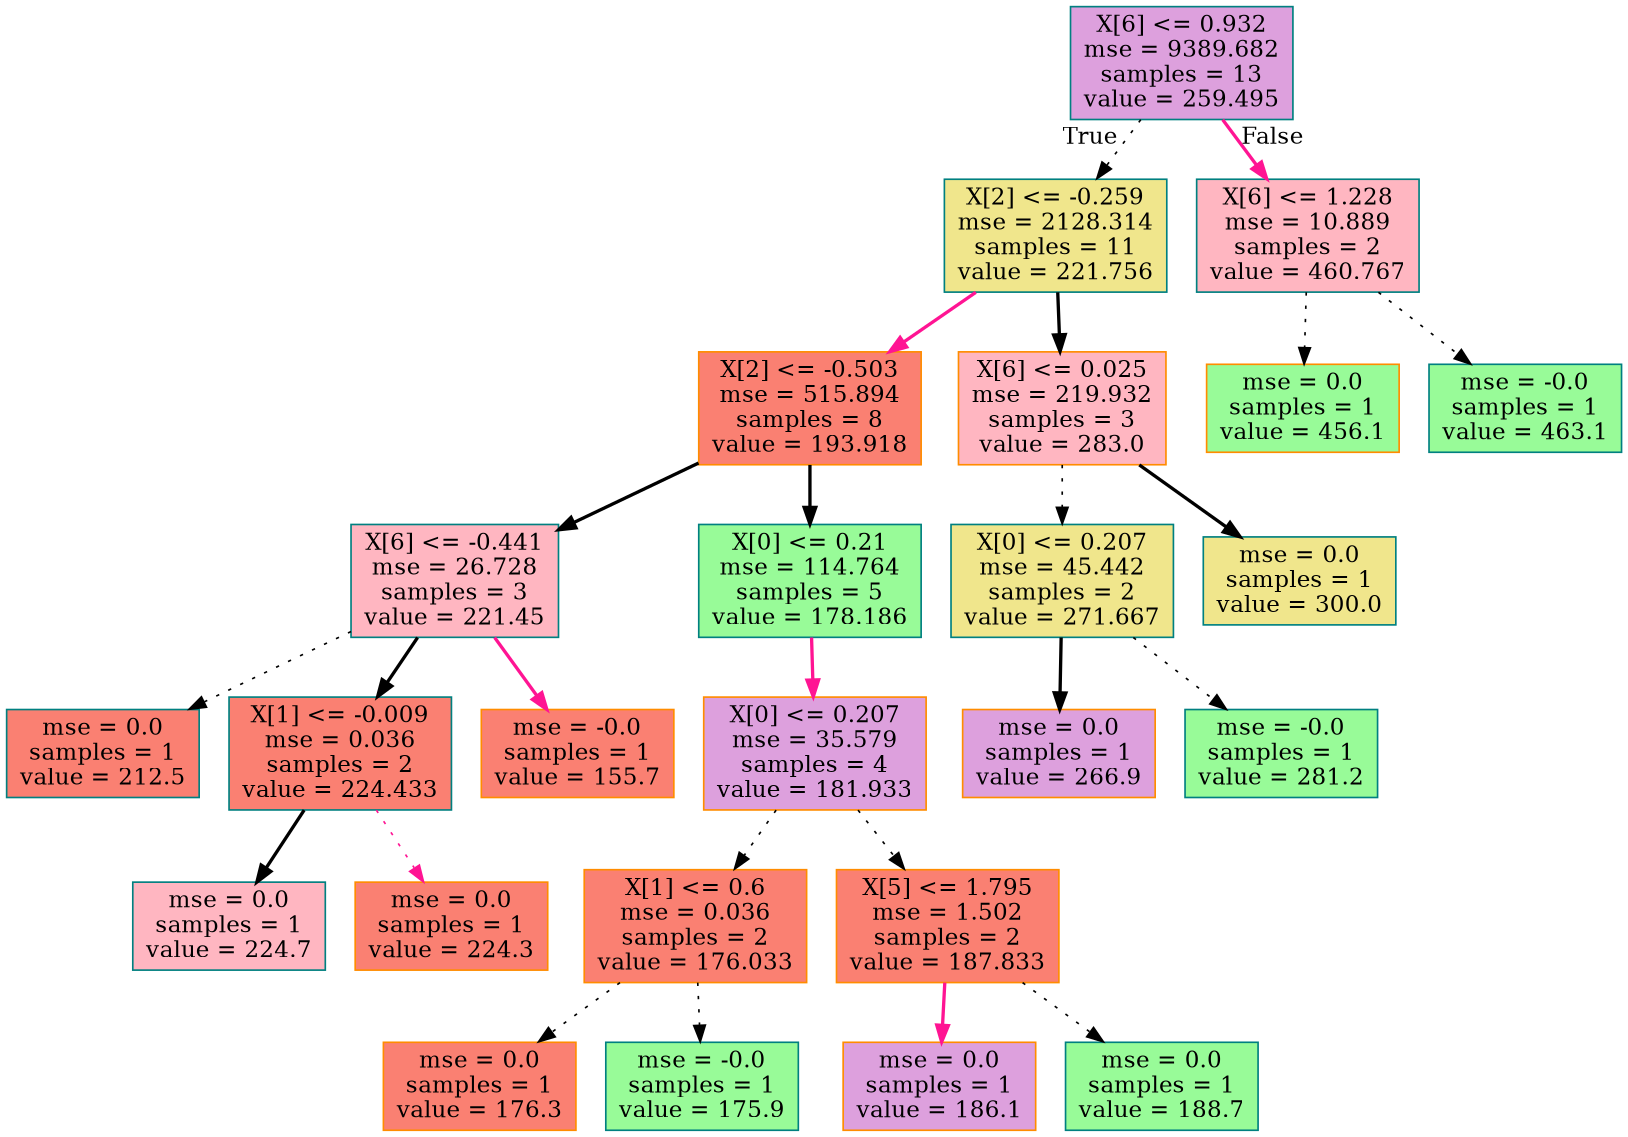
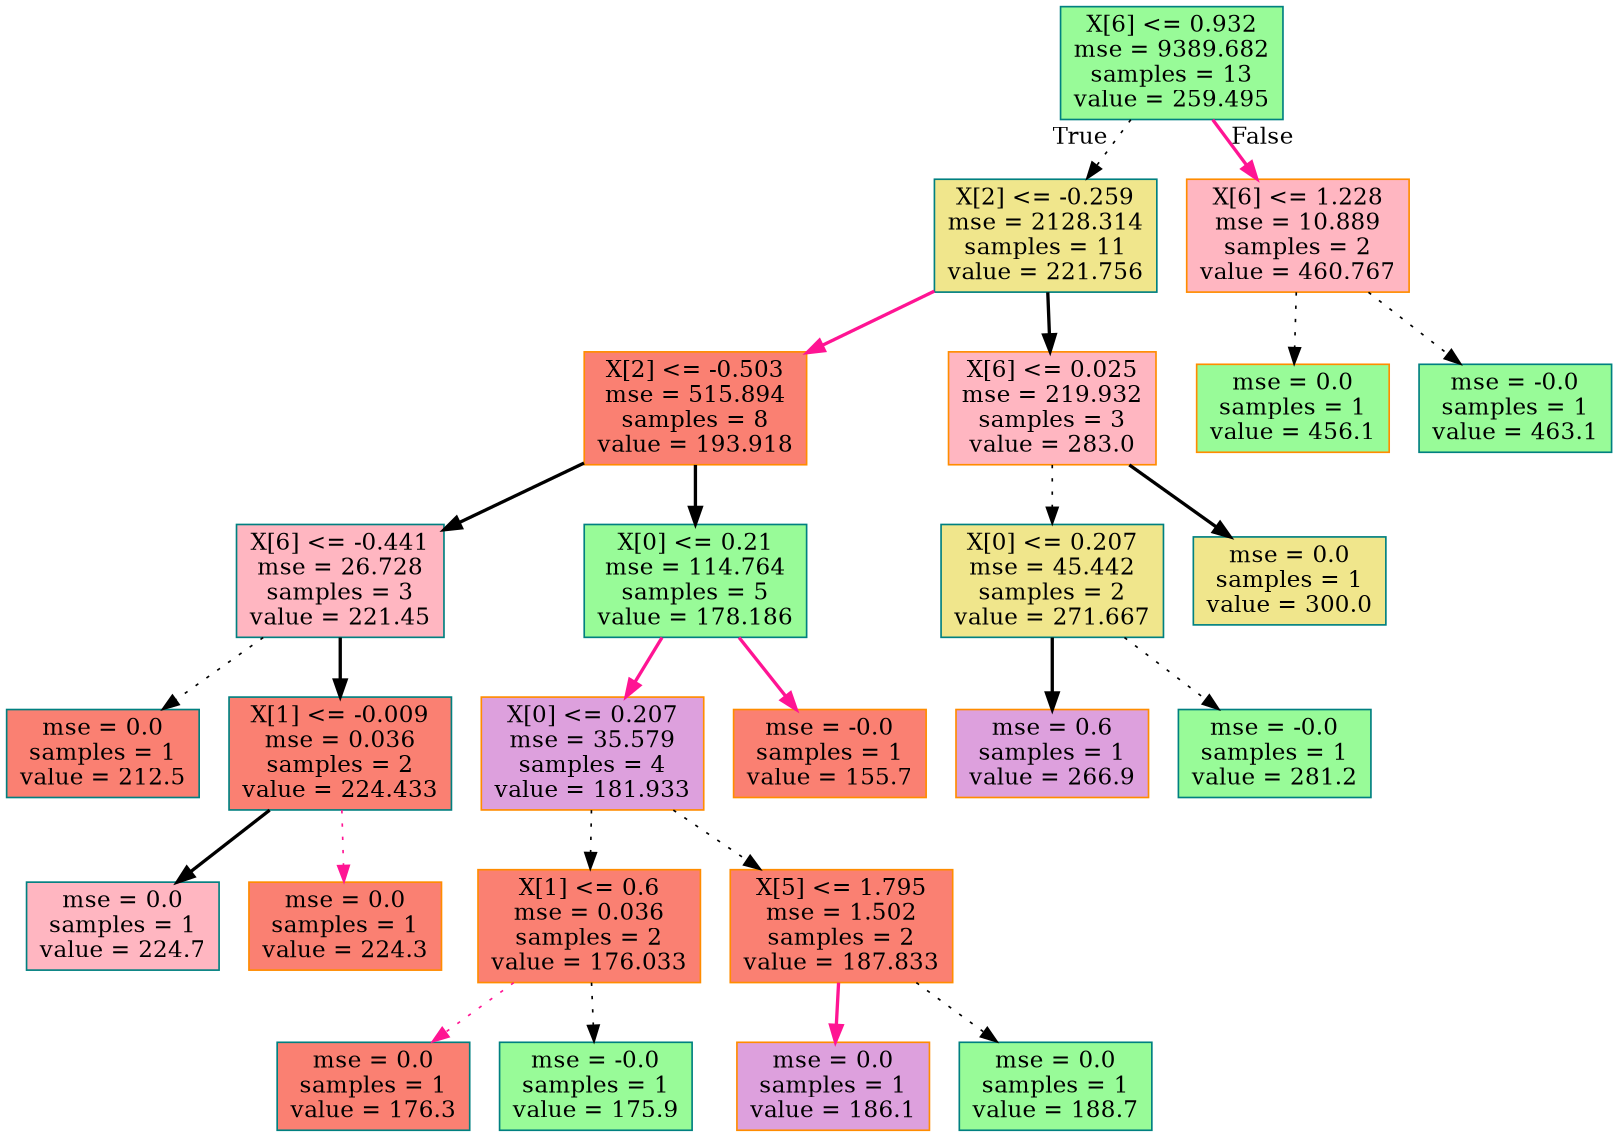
node "X[6] <= 0.932 mse = 9389.682 samples = 13 value = 259.495": fillcolor plum -> palegreen
node "X[6] <= 1.228 mse = 10.889 samples = 2 value = 460.767": color teal -> darkorange
edge "X[6] <= -0.441 mse = 26.728 samples = 3 value = 221.45" -> "mse = -0.0 samples = 1 value = 155.7": now "X[0] <= 0.21 mse = 114.764 samples = 5 value = 178.186" -> "mse = -0.0 samples = 1 value = 155.7"
node "mse = 0.0 samples = 1 value = 266.9": label "mse = 0.0 samples = 1 value = 266.9" -> "mse = 0.6 samples = 1 value = 266.9"
edge "X[1] <= 0.6 mse = 0.036 samples = 2 value = 176.033" -> "mse = 0.0 samples = 1 value = 176.3": color black -> deeppink
node "mse = 0.0 samples = 1 value = 176.3": color darkorange -> teal
